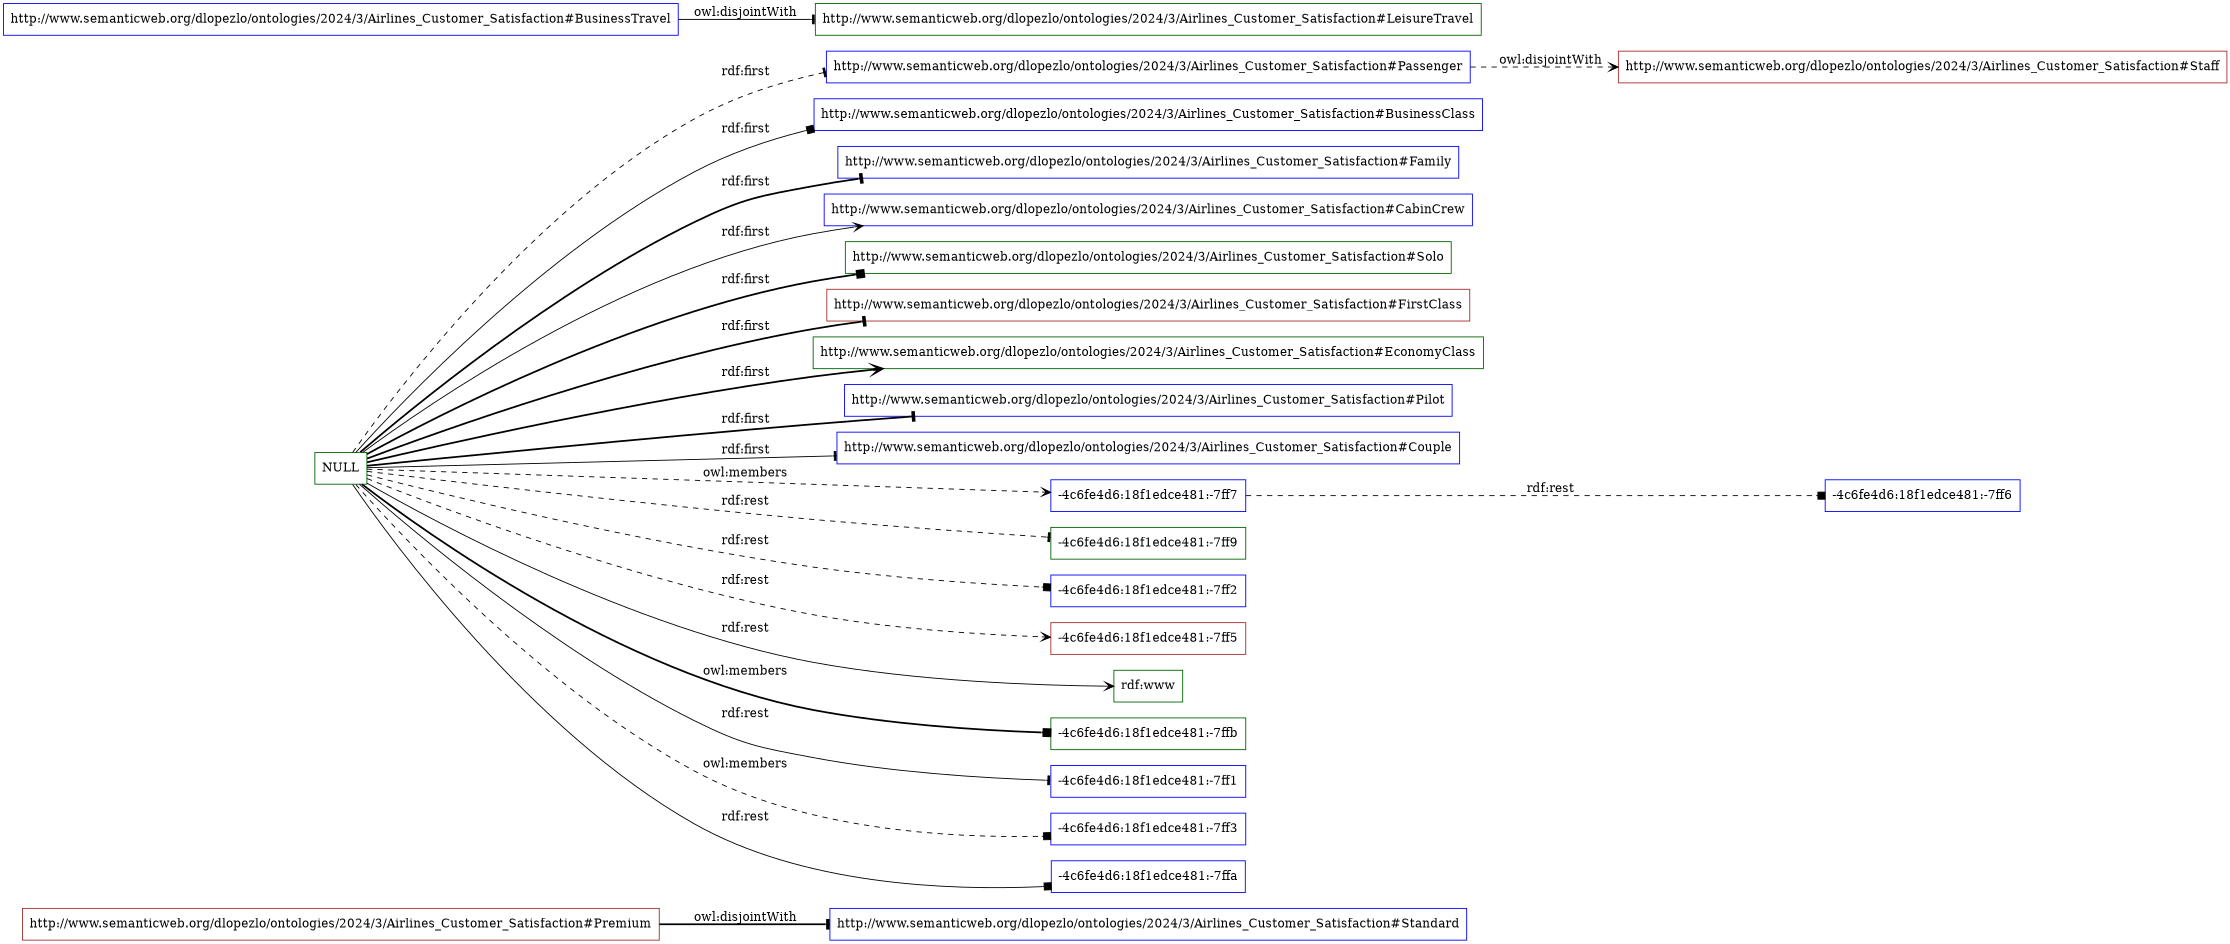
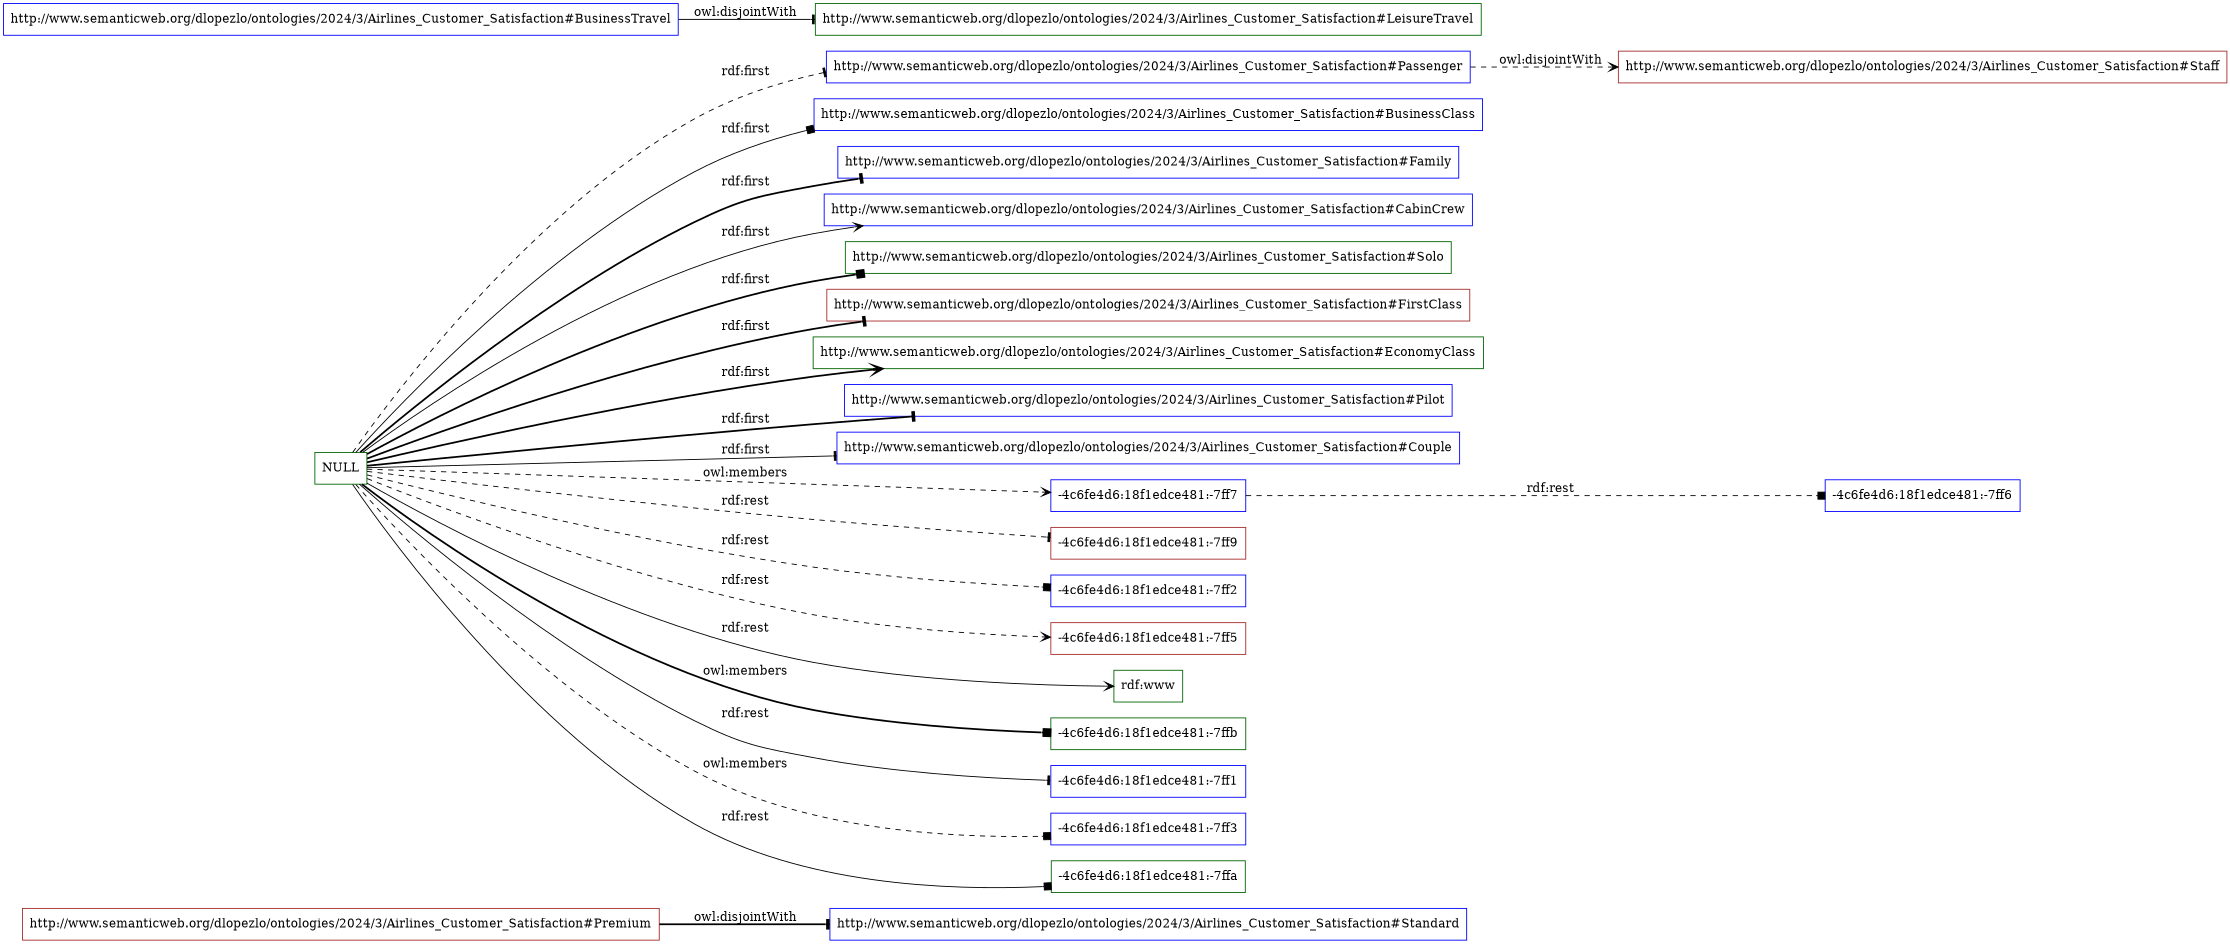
node "-4c6fe4d6:18f1edce481:-7ff9": color darkgreen -> brown
node "-4c6fe4d6:18f1edce481:-7ffa": color blue -> darkgreen
